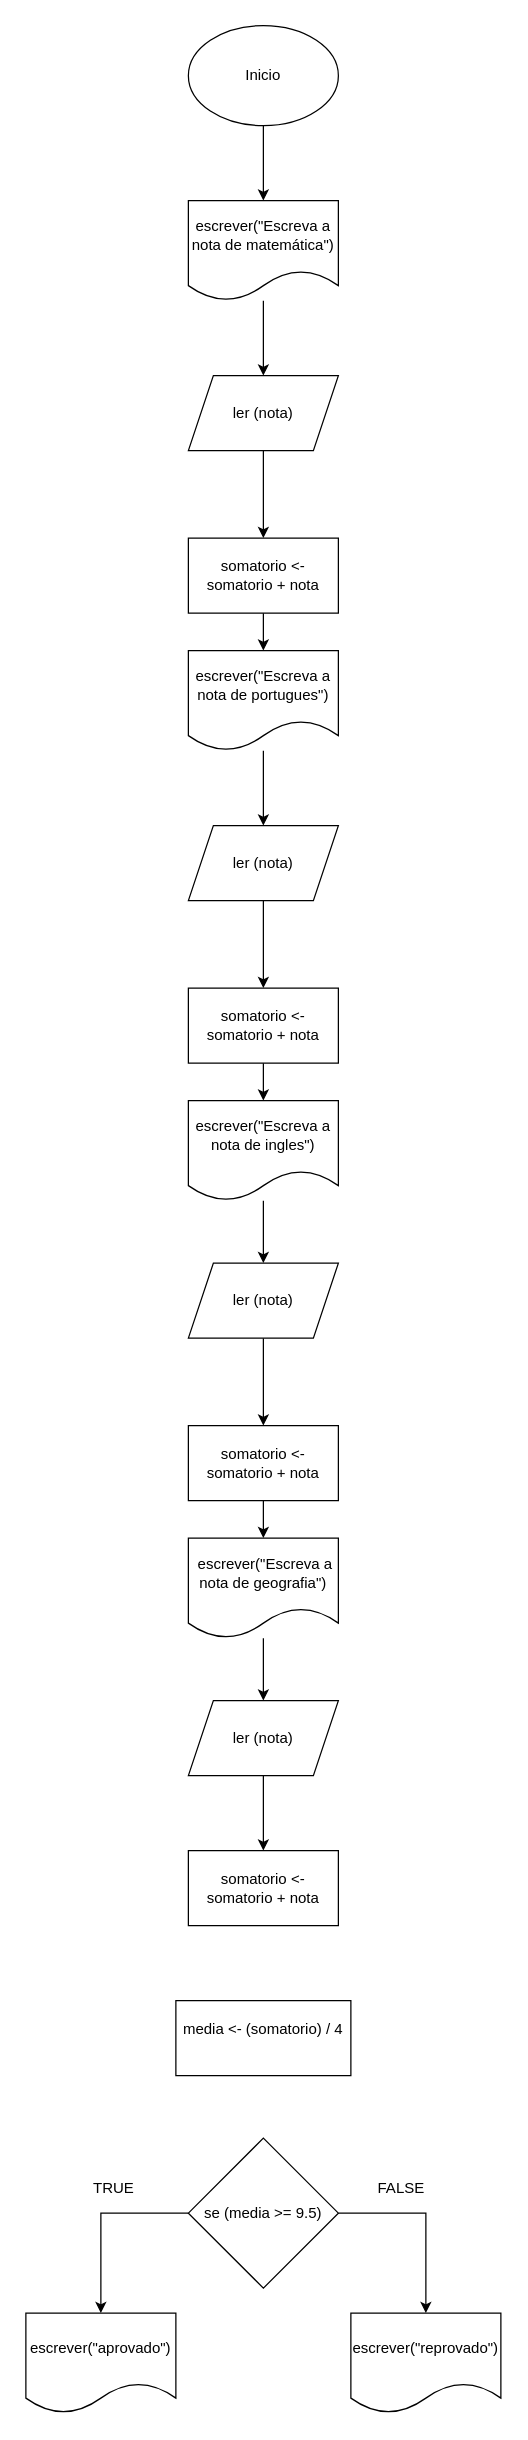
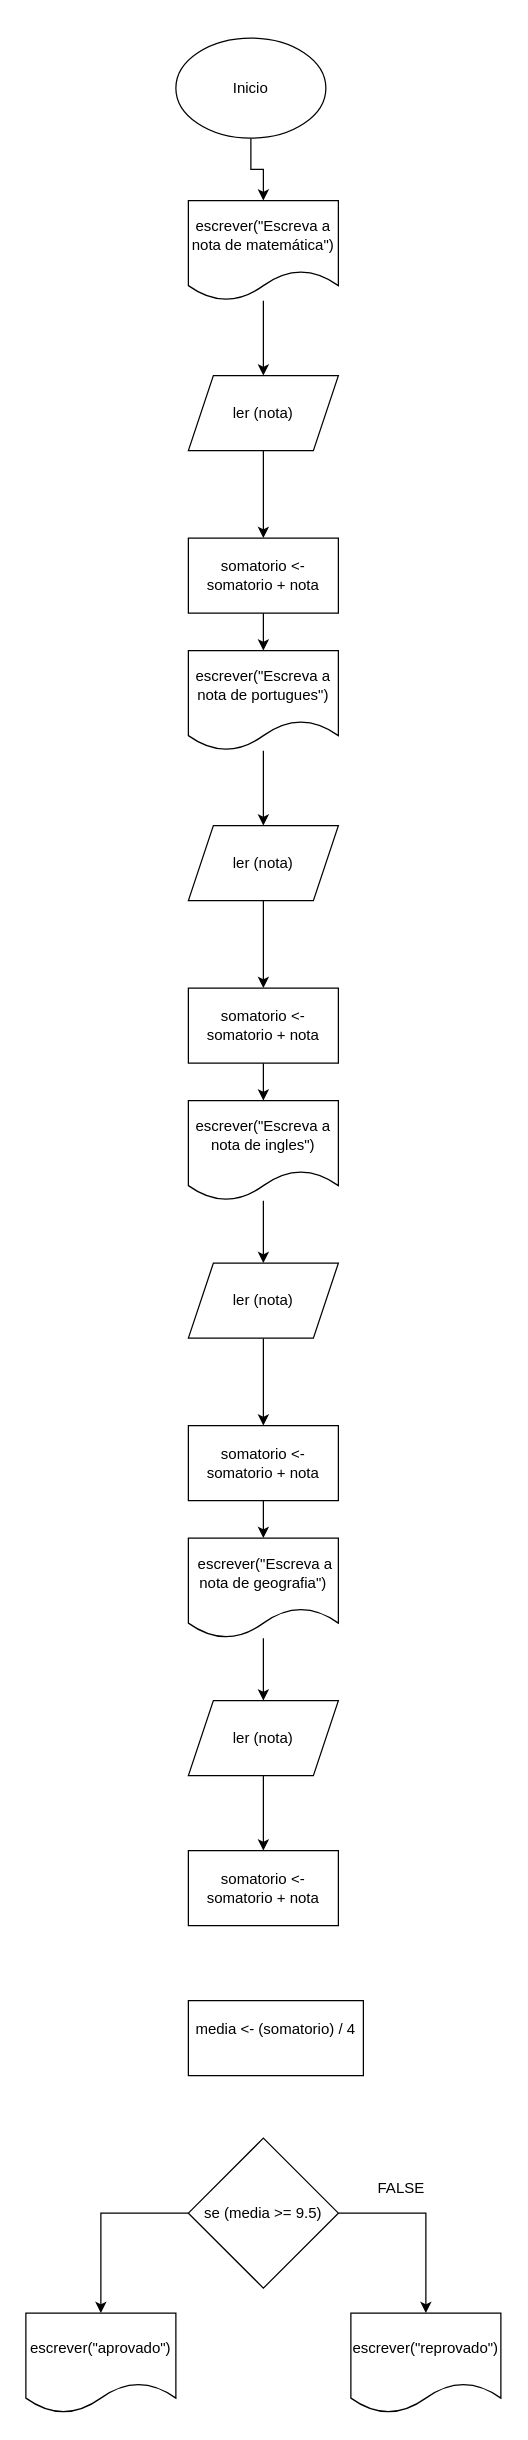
node "Inicio": moved (263, 76) -> (251, 88)
node "media <- (somatorio) / 4": moved (263, 2038) -> (276, 2038)
node "TRUE": removed
